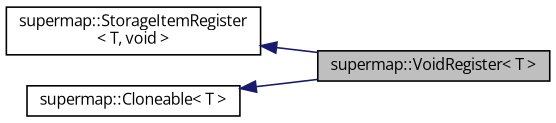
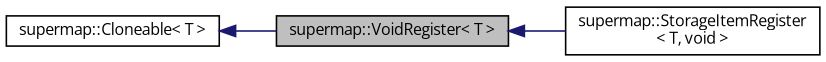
edge "supermap::VoidRegister< T >" -> "supermap::StorageItemRegister < T, void >": reversed
